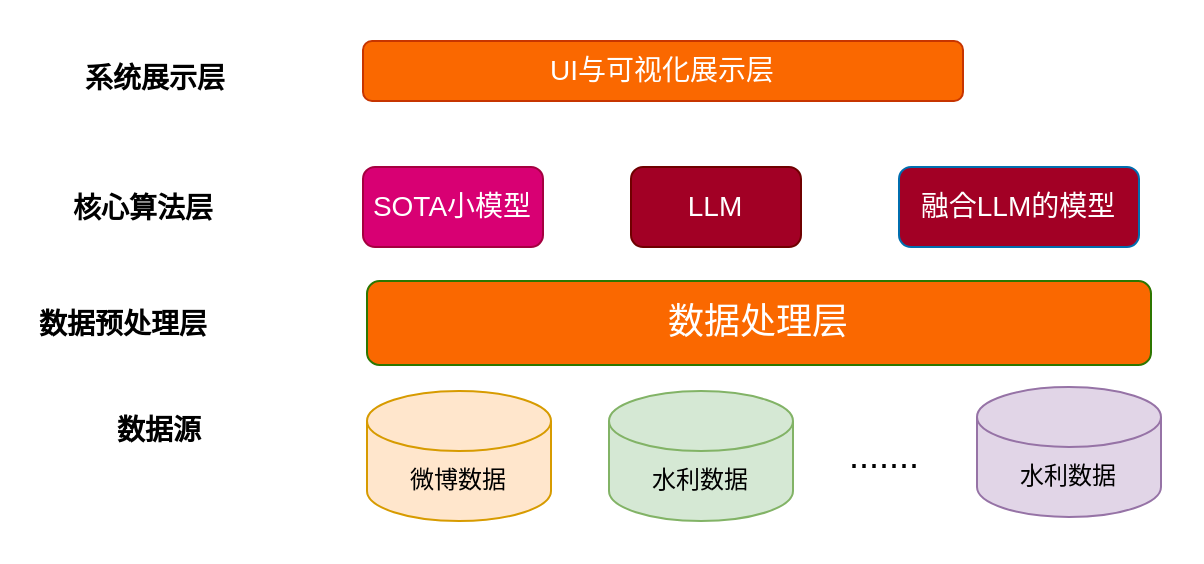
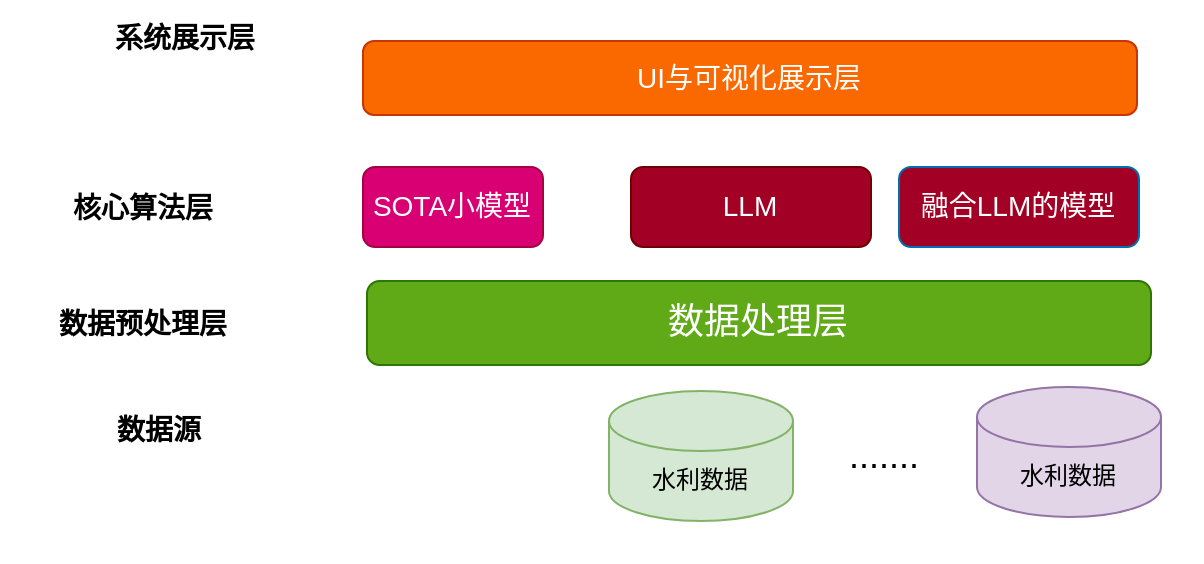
node "UI与可视化展示层": size 600x60 -> 774x74
node "系统展示层": moved (155, 79) -> (185, 39)
node "LLM": size 170x80 -> 240x80
node "数据处理层": fillcolor #fa6800 -> #60a917
node "数据预处理层": moved (123, 324) -> (143, 324)
node "微博数据": removed
